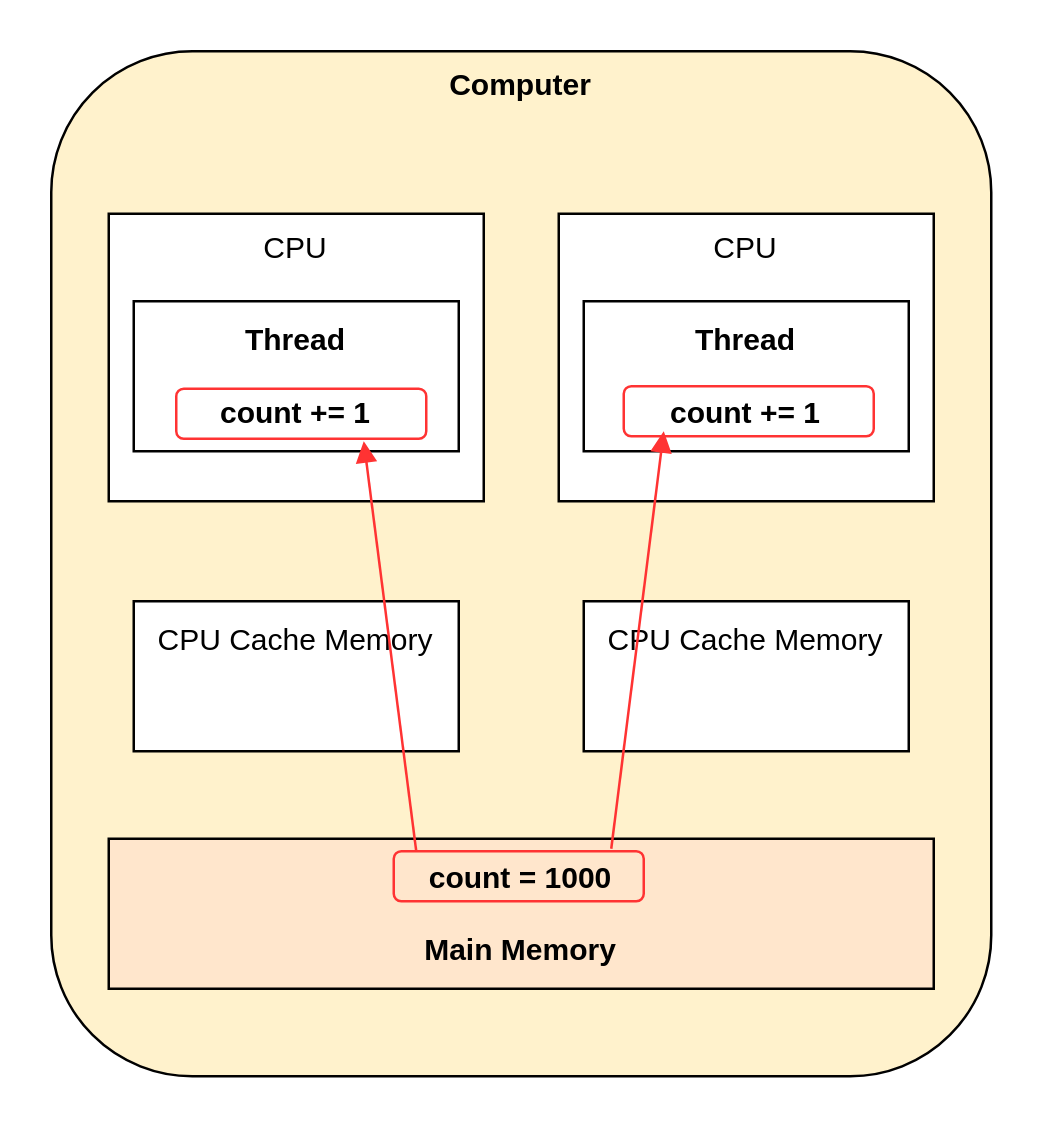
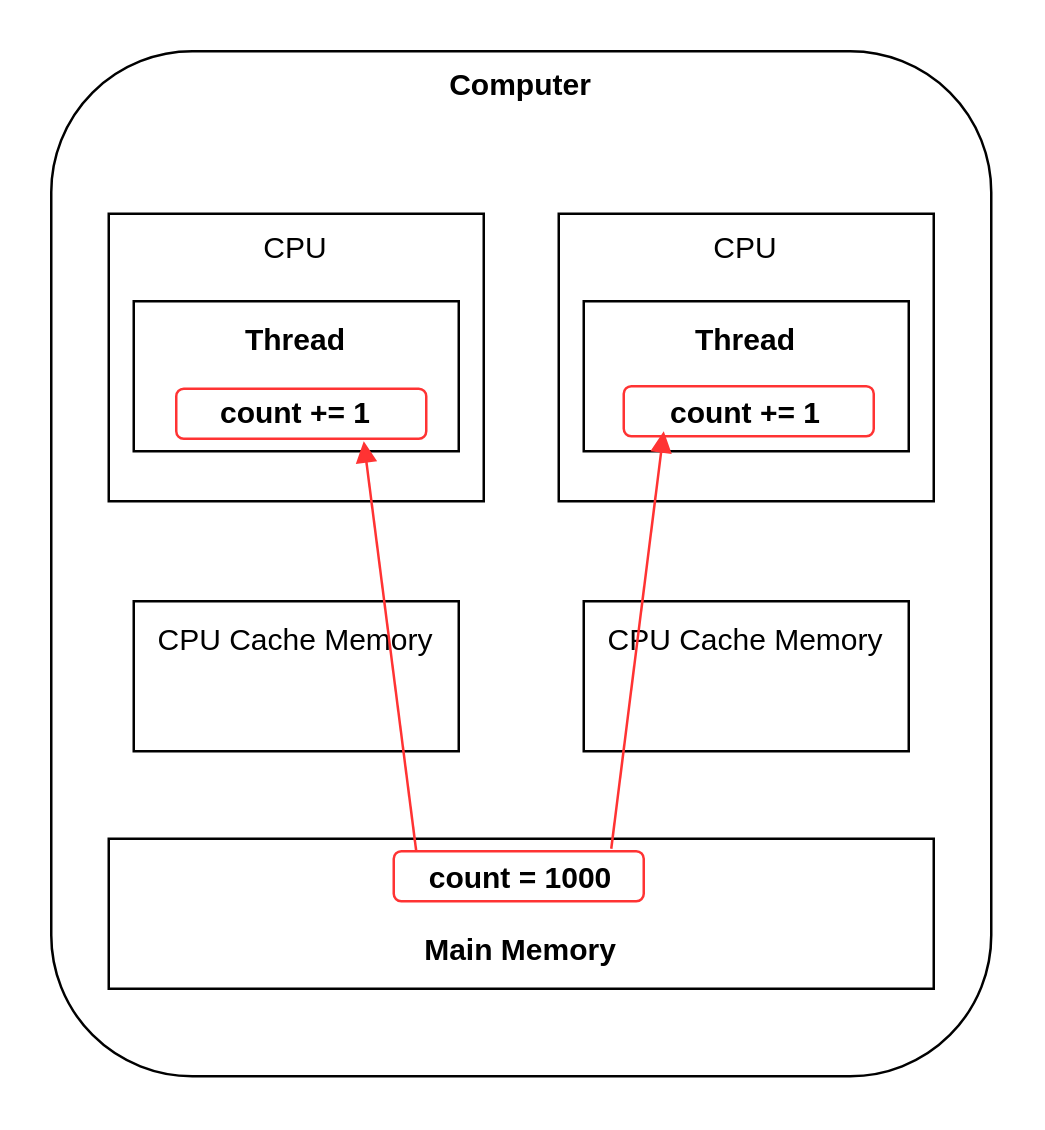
node "Computer": fillcolor #fff2cc -> #ffffff
node "count = 1000 Main Memory": fillcolor #ffe6cc -> #ffffff
